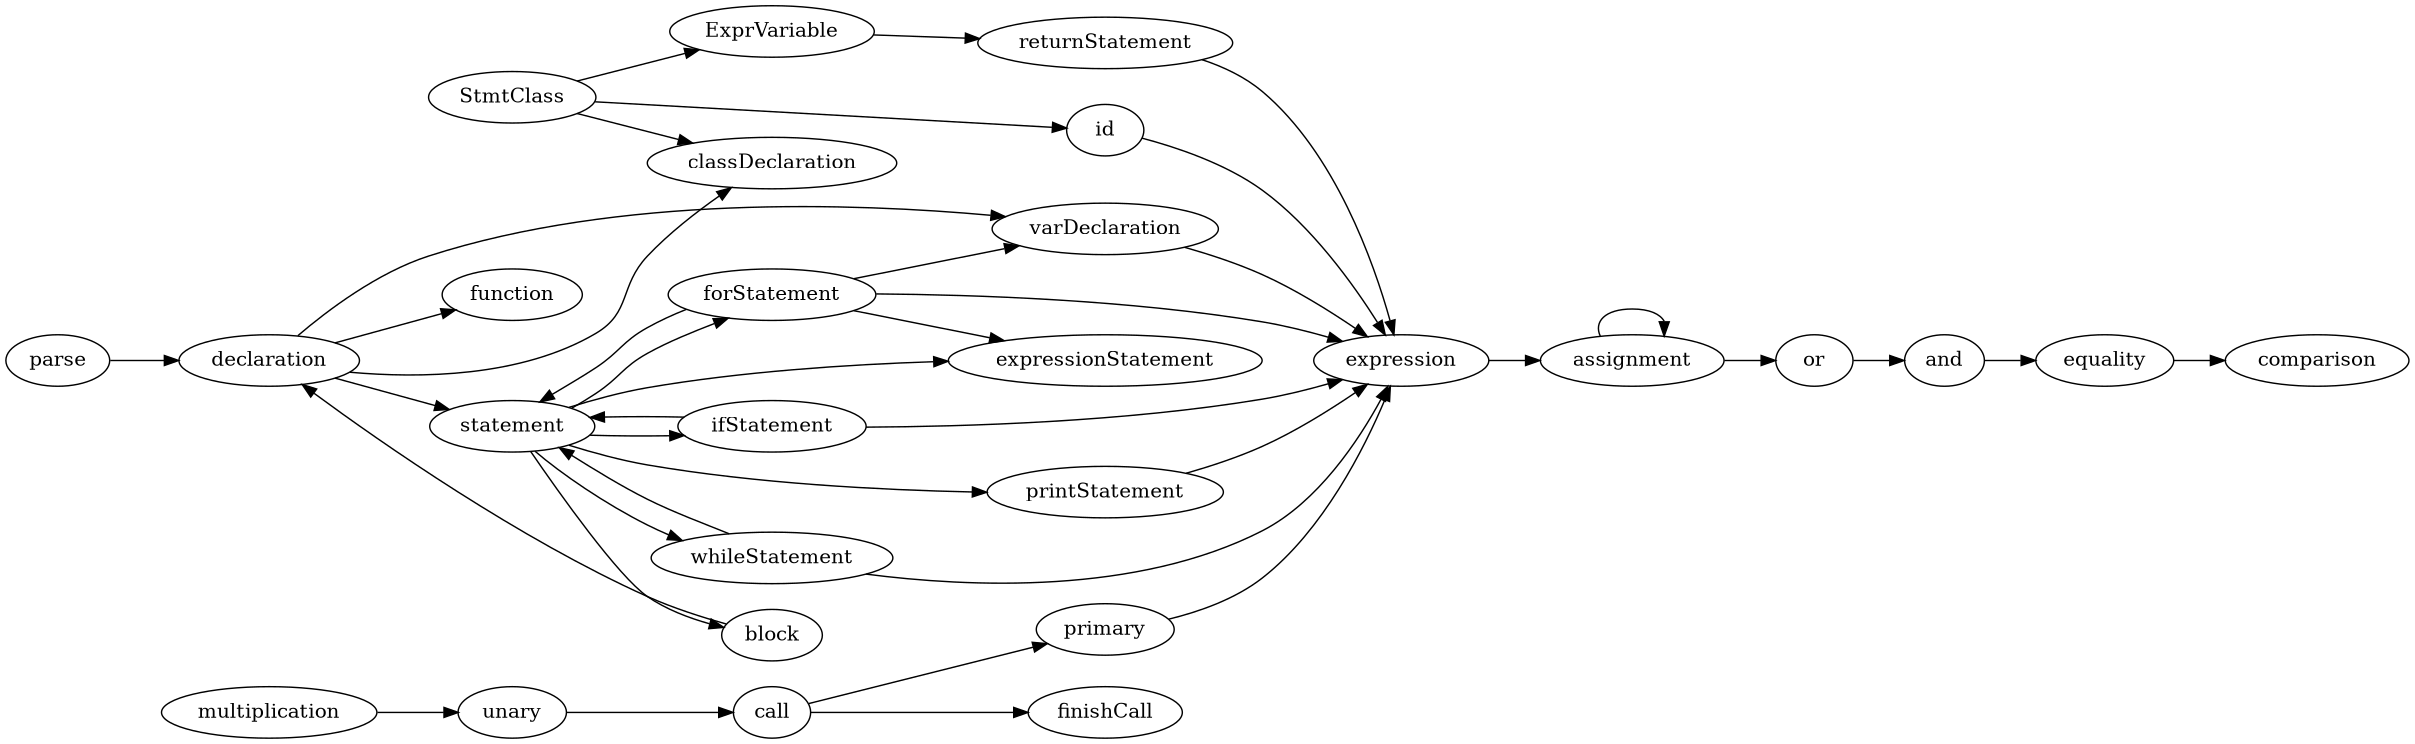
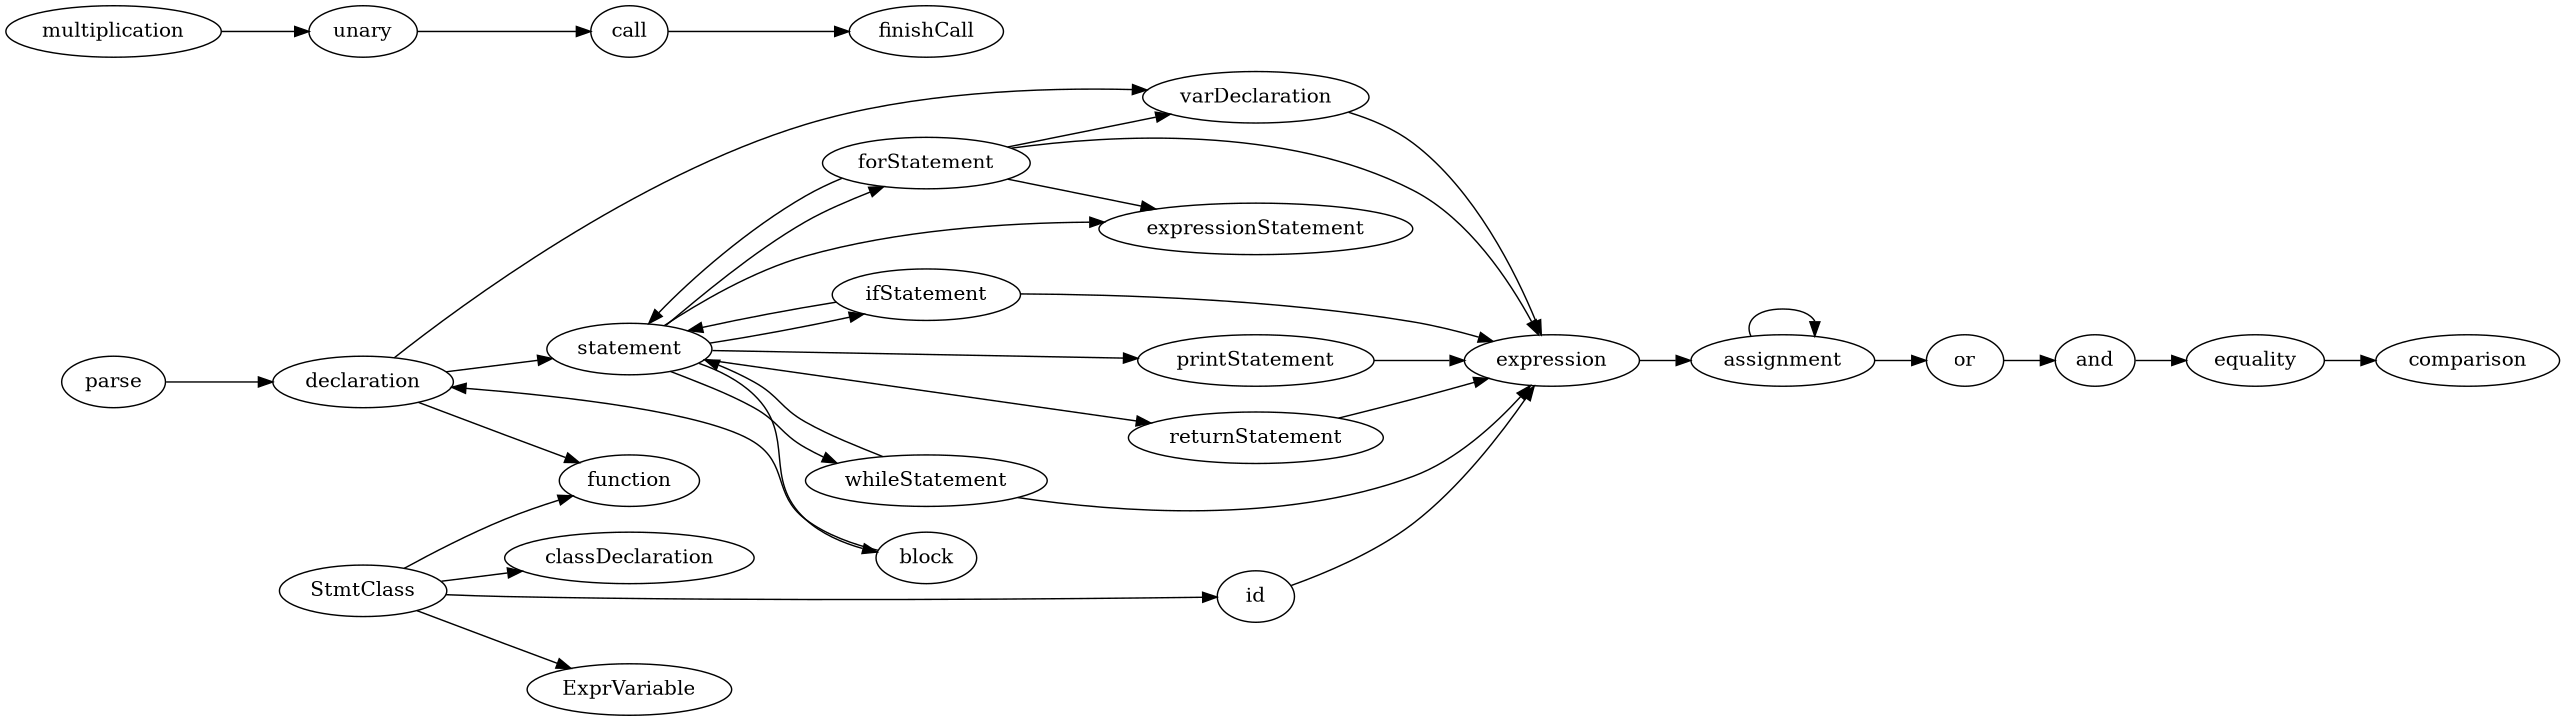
edge "ExprVariable" -> "returnStatement": now "statement" -> "returnStatement"
edge "declaration" -> "classDeclaration": removed
edge "StmtClass" -> "function": added
node "primary": removed
